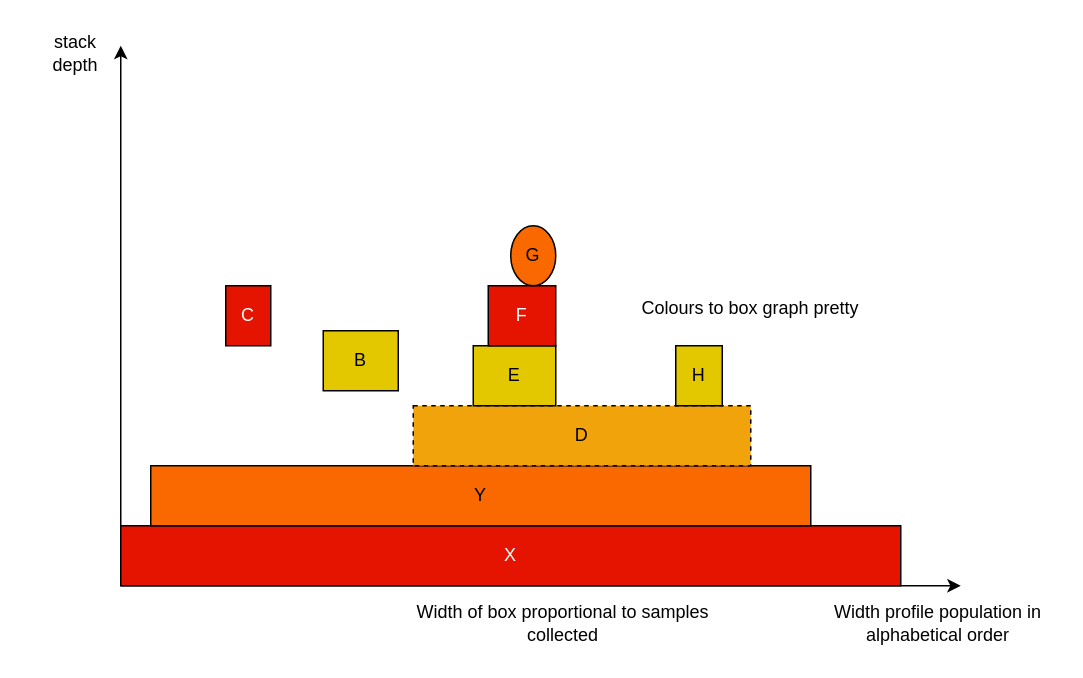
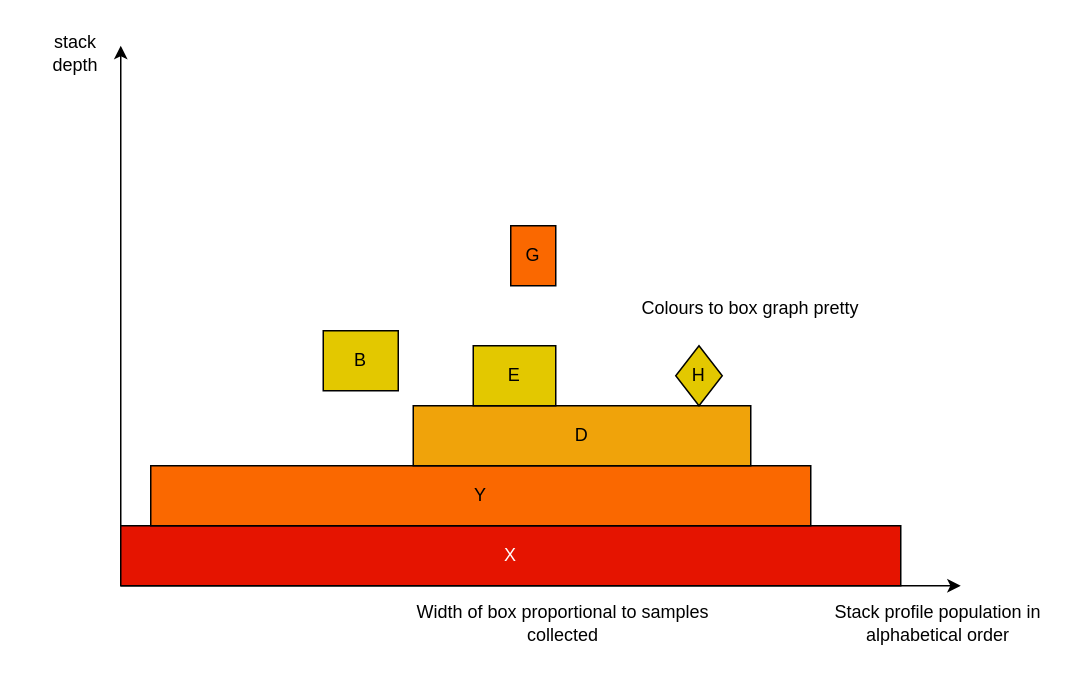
node "G": shape ellipse -> rectangle
node "C": removed
node "F": removed
node "H": shape rectangle -> diamond
node "D": style dashed -> solid
node "Width profile population in alphabetical order": label "Width profile population in alphabetical order" -> "Stack profile population in alphabetical order"
